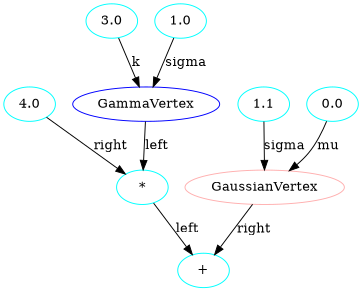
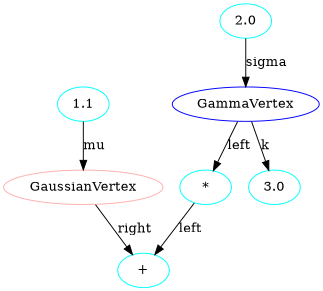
node "1.0": label "1.0" -> "2.0"
edge "3.0" -> "GammaVertex": reversed
node "4.0": removed
node "0.0": removed
edge "1.1" -> "GaussianVertex": label "sigma" -> "mu"
